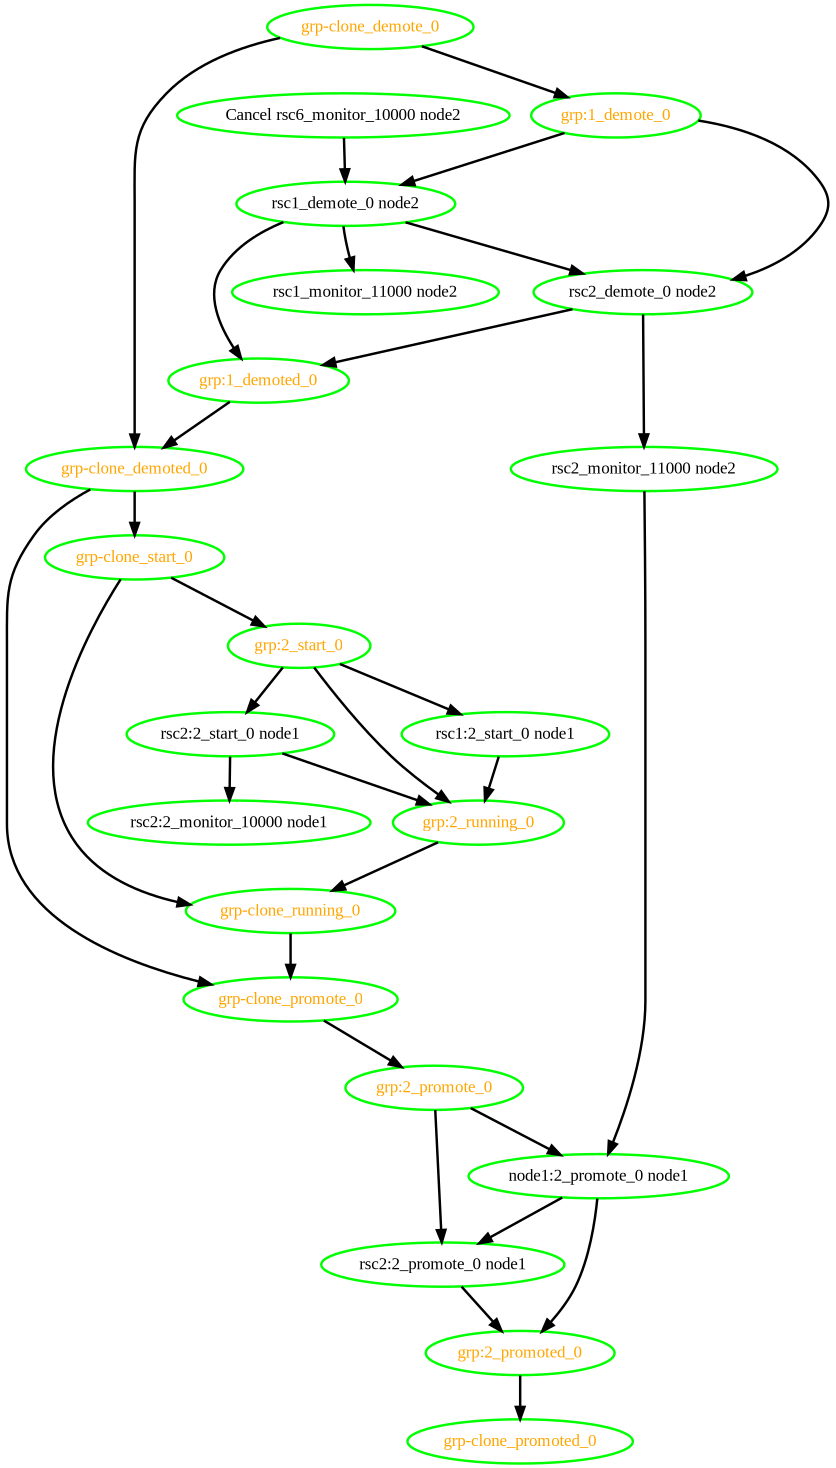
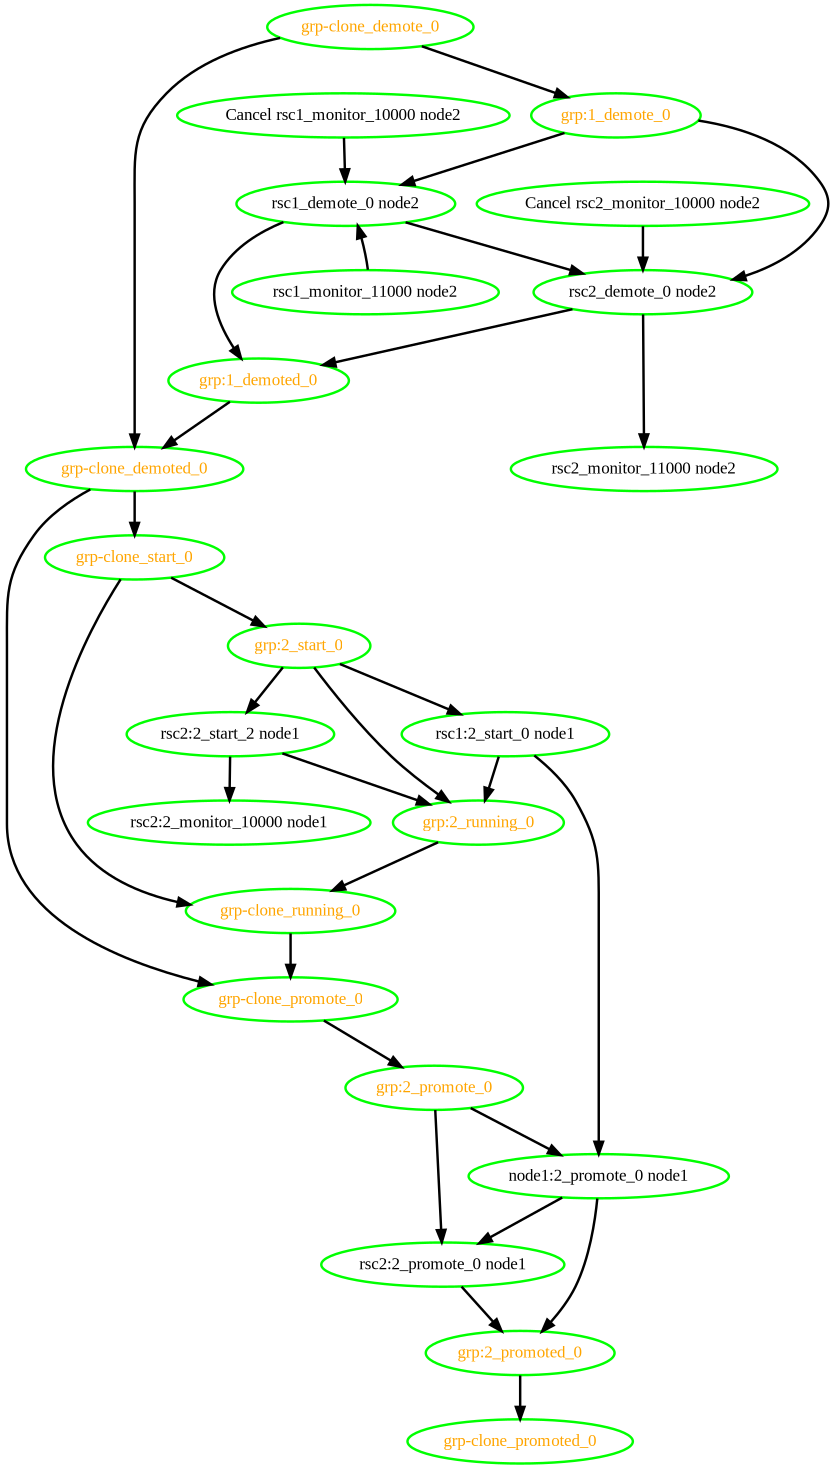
node "Cancel rsc6_monitor_10000 node2": label "Cancel rsc6_monitor_10000 node2" -> "Cancel rsc1_monitor_10000 node2"
node "Cancel rsc2_monitor_10000 node2": added
edge "rsc1_demote_0 node2" -> "rsc1_monitor_11000 node2": reversed
node "rsc2:2_start_0 node1": label "rsc2:2_start_0 node1" -> "rsc2:2_start_2 node1"
edge "rsc2_monitor_11000 node2" -> "node1:2_promote_0 node1": now "rsc1:2_start_0 node1" -> "node1:2_promote_0 node1"
